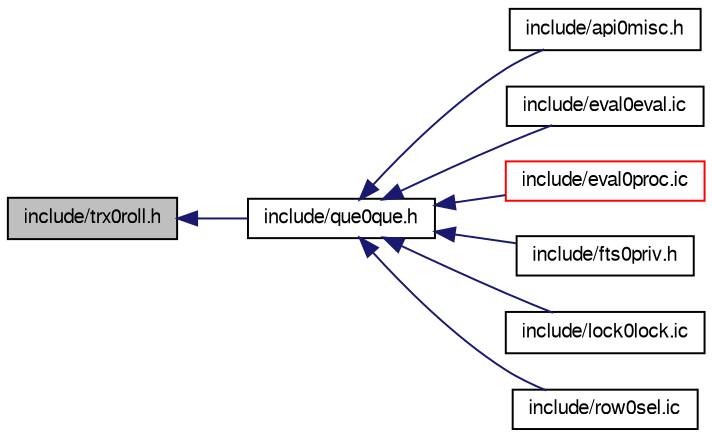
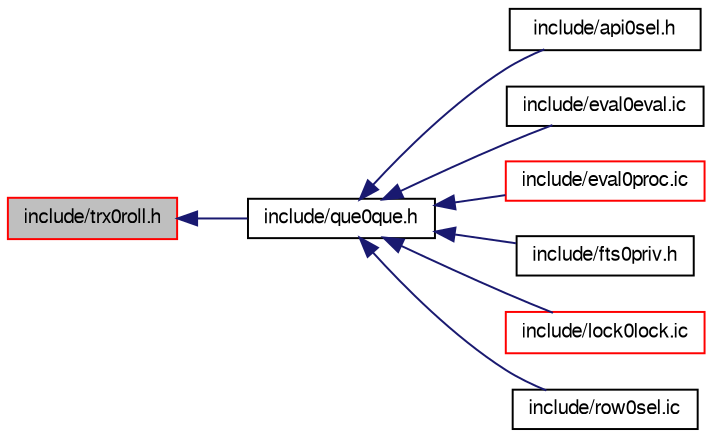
node "include/api0misc.h": label "include/api0misc.h" -> "include/api0sel.h"
node "include/trx0roll.h": color black -> red
node "include/lock0lock.ic": color black -> red
